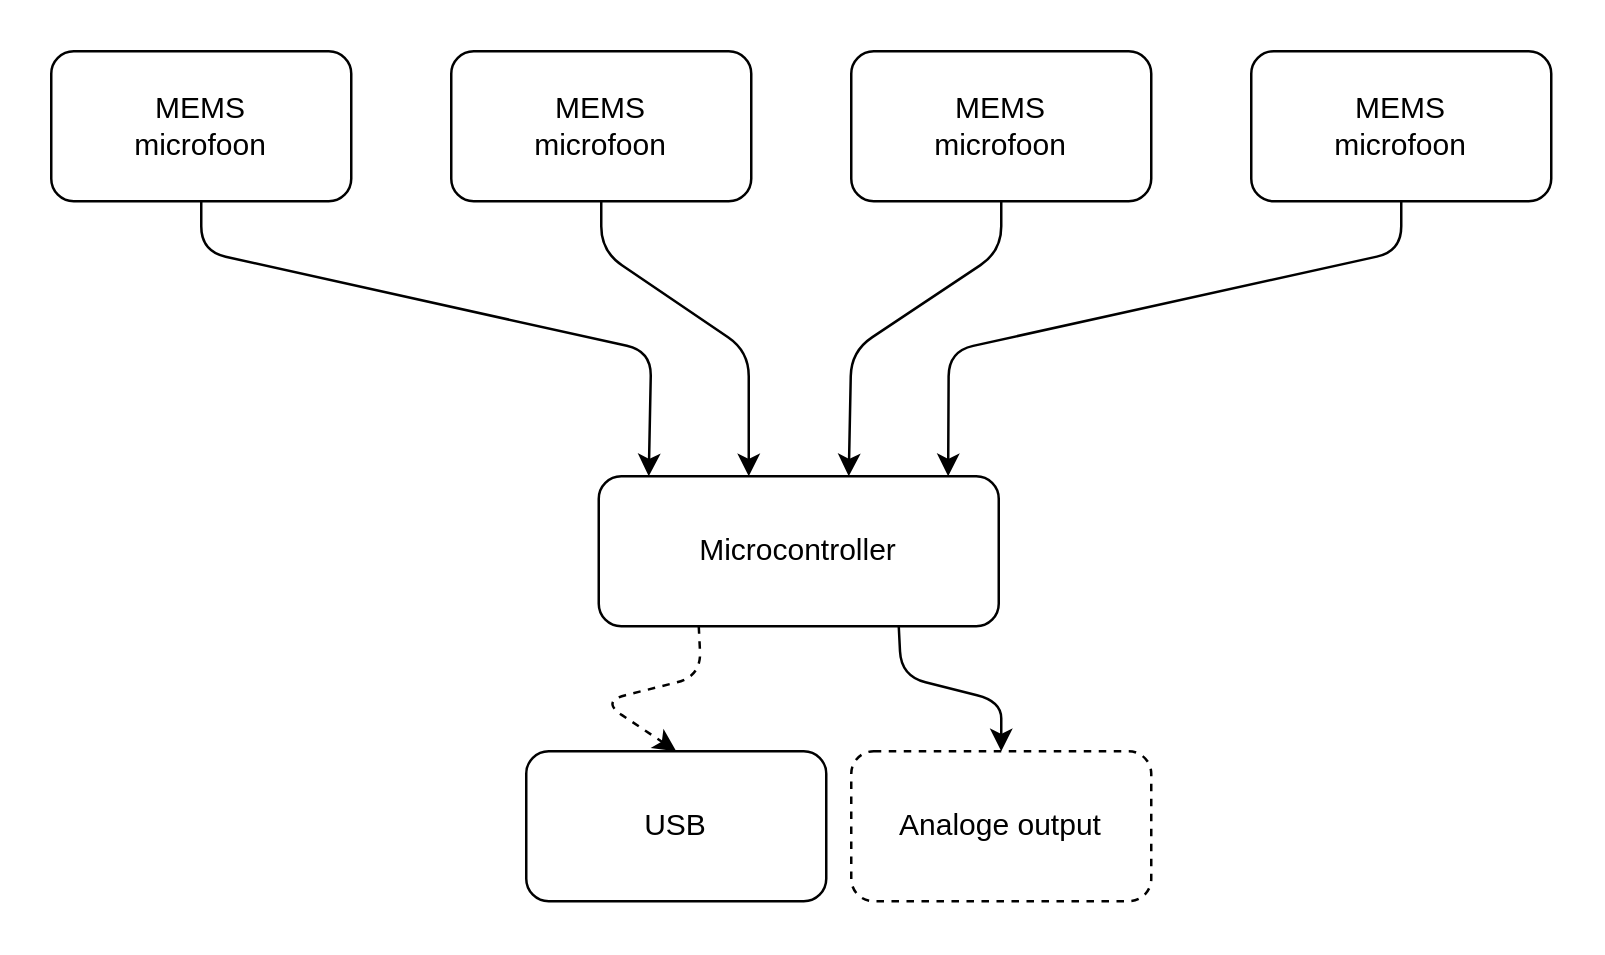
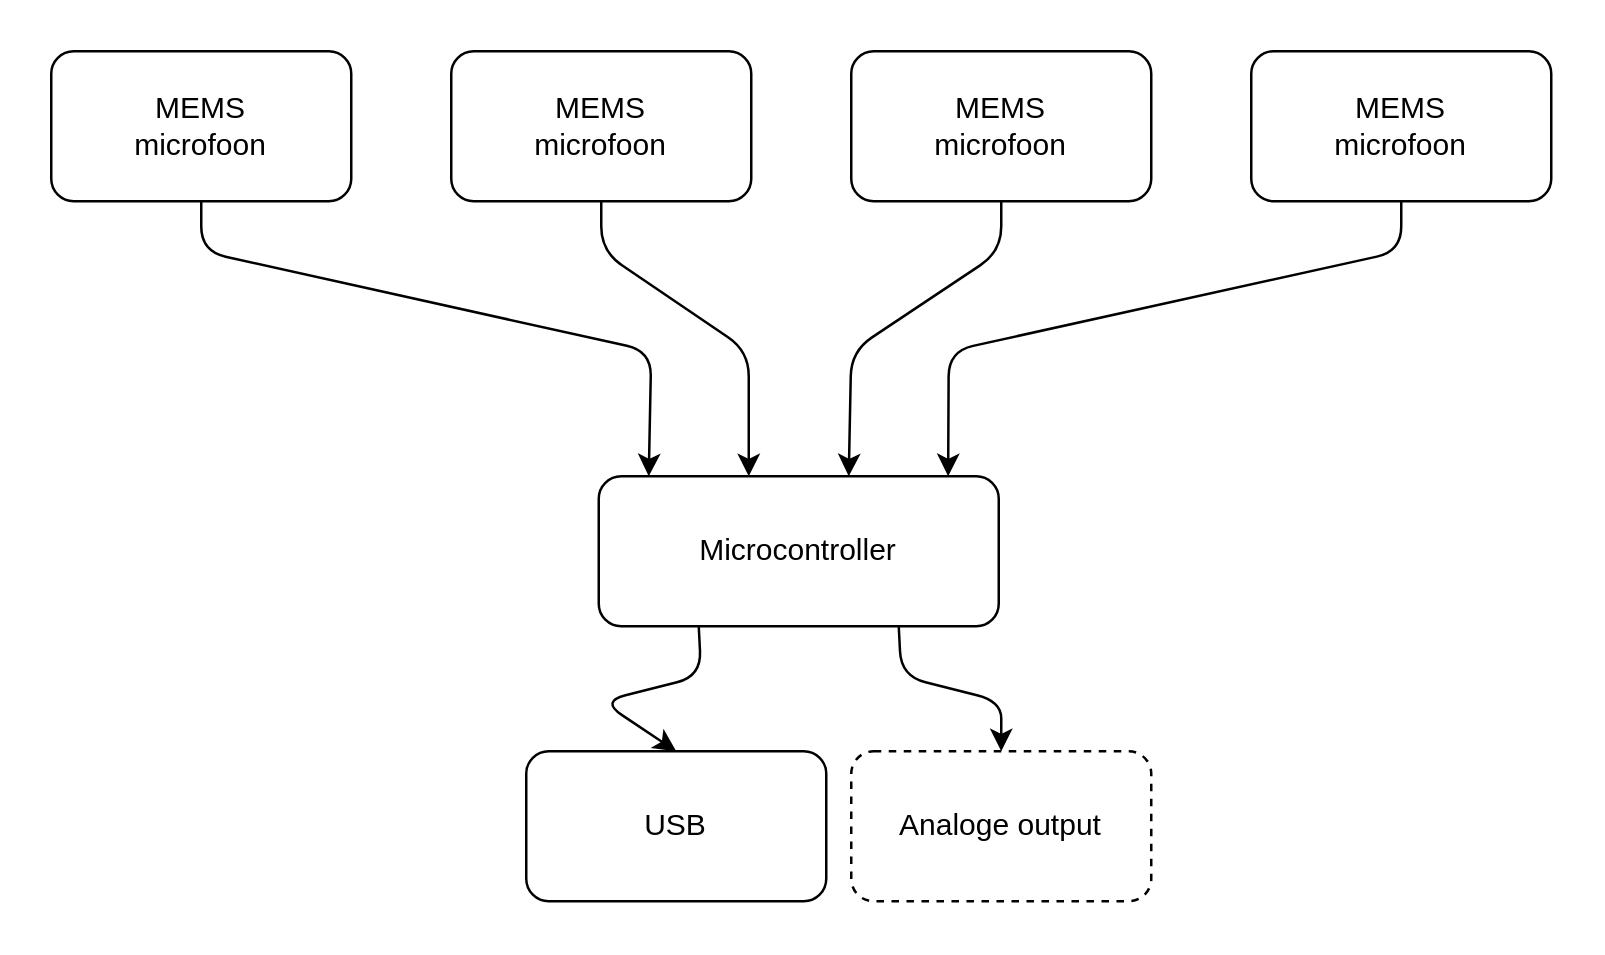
edge "Microcontroller" -> "USB": style dashed -> solid
